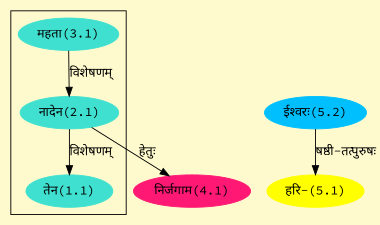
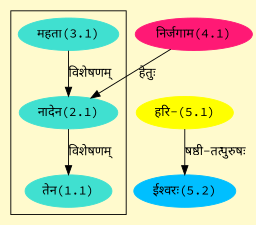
edge "ईश्वरः(5.2)" -> "हरि-(5.1)": reversed
edge "नादेन(2.1)" -> "निर्जगाम(4.1)": reversed
